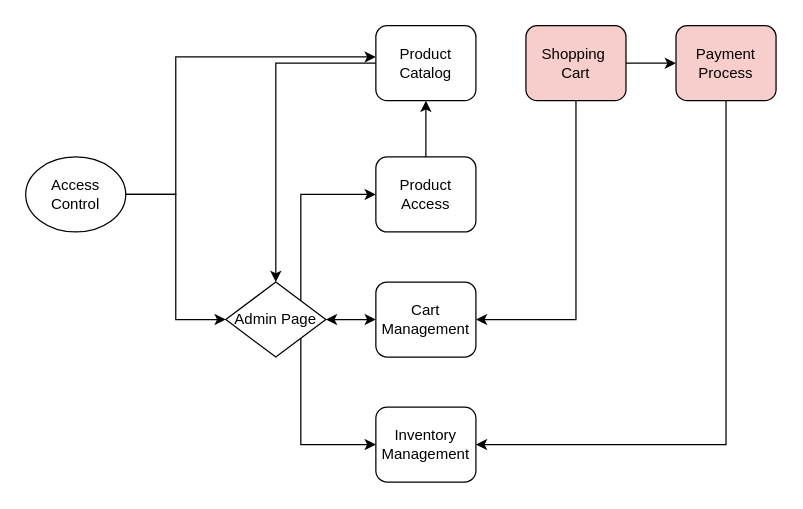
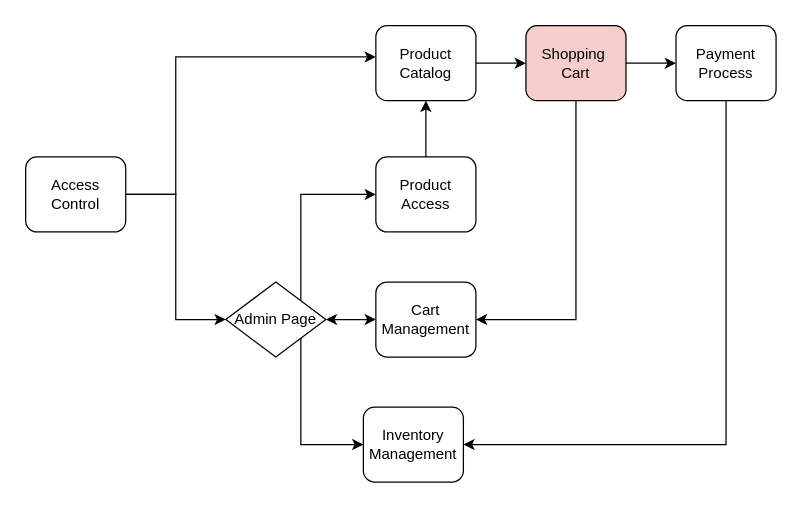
node "Payment Process": fillcolor #f8cecc -> #ffffff
edge "Product Catalog" -> "Admin Page": now "Product Catalog" -> "Shopping Cart"
node "Access Control": shape ellipse -> rounded rectangle
node "Inventory Management": moved (426, 444) -> (413, 444)
